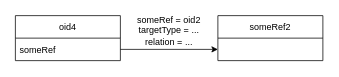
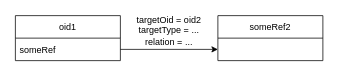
node "oid4": label "oid4" -> "oid1"
node "someRef = oid2 targetType = ... relation = ...": label "someRef = oid2 targetType = ... relation = ..." -> "targetOid = oid2 targetType = ... relation = ..."
